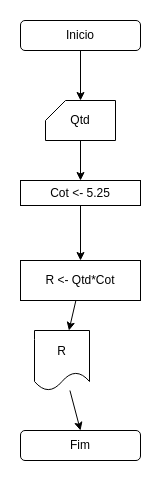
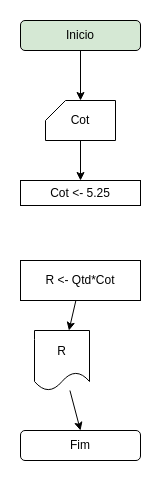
node "Inicio": fillcolor #ffffff -> #d5e8d4
node "Qtd": label "Qtd" -> "Cot"
edge "Cot <- 5.25" -> "R <- Qtd*Cot": removed
